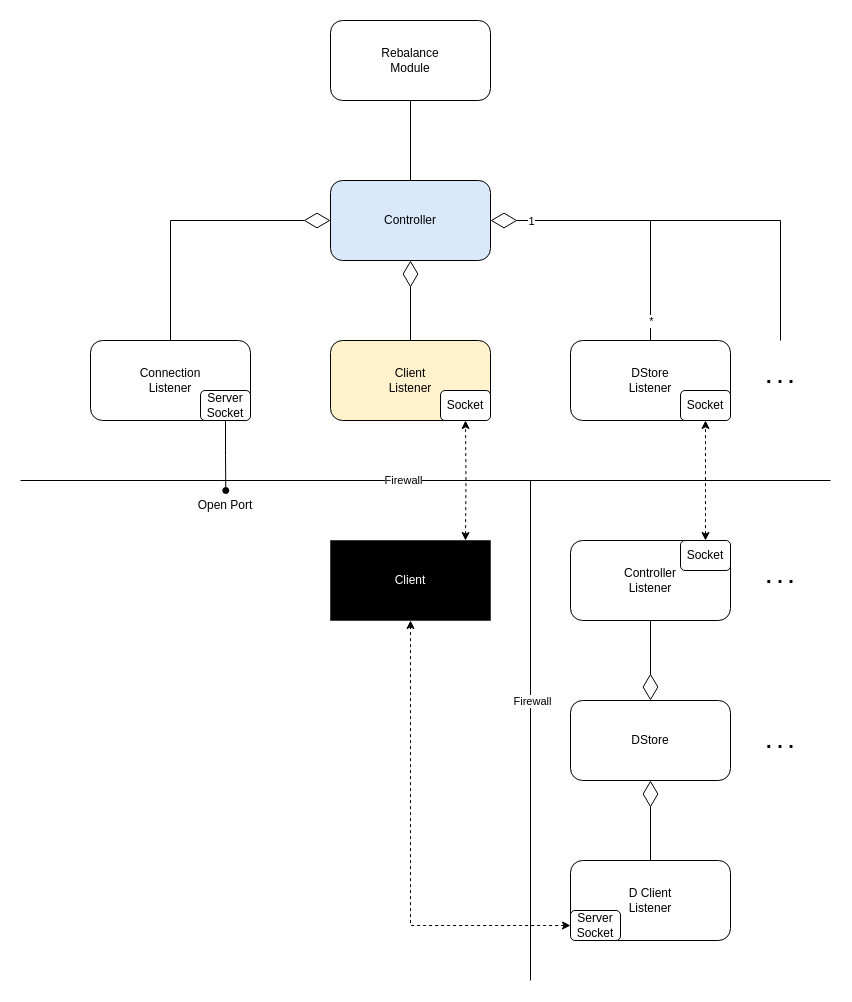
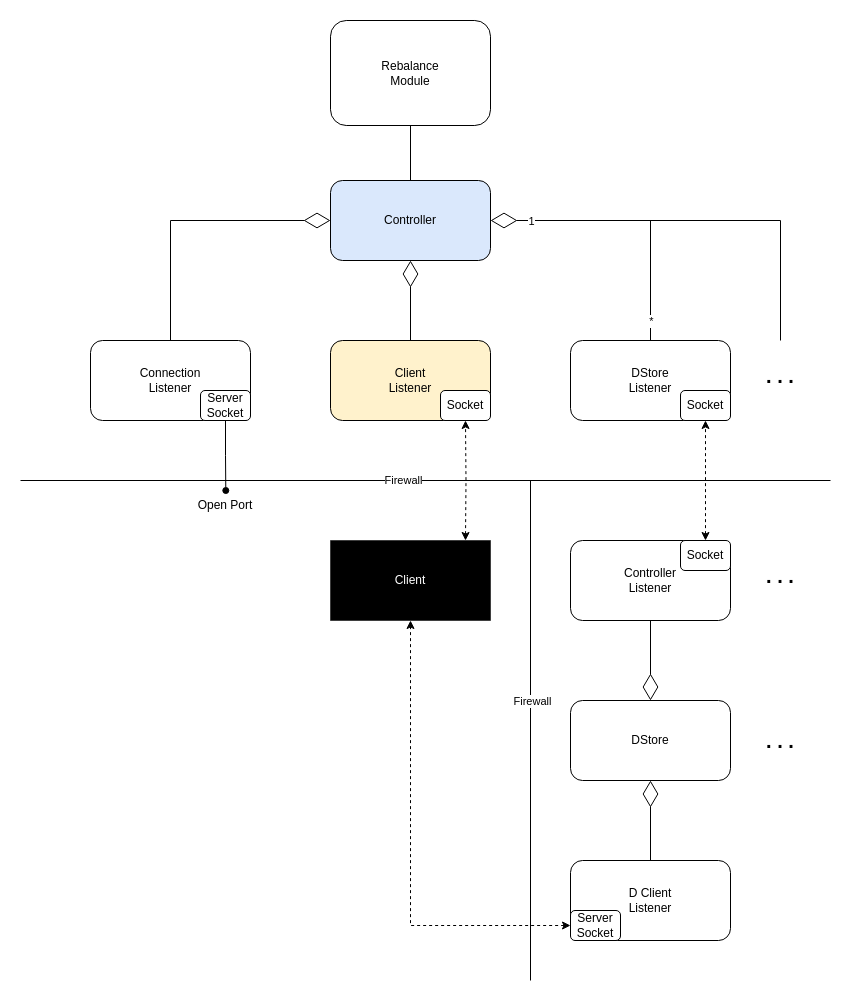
node "Rebalance Module": size 160x80 -> 160x105
